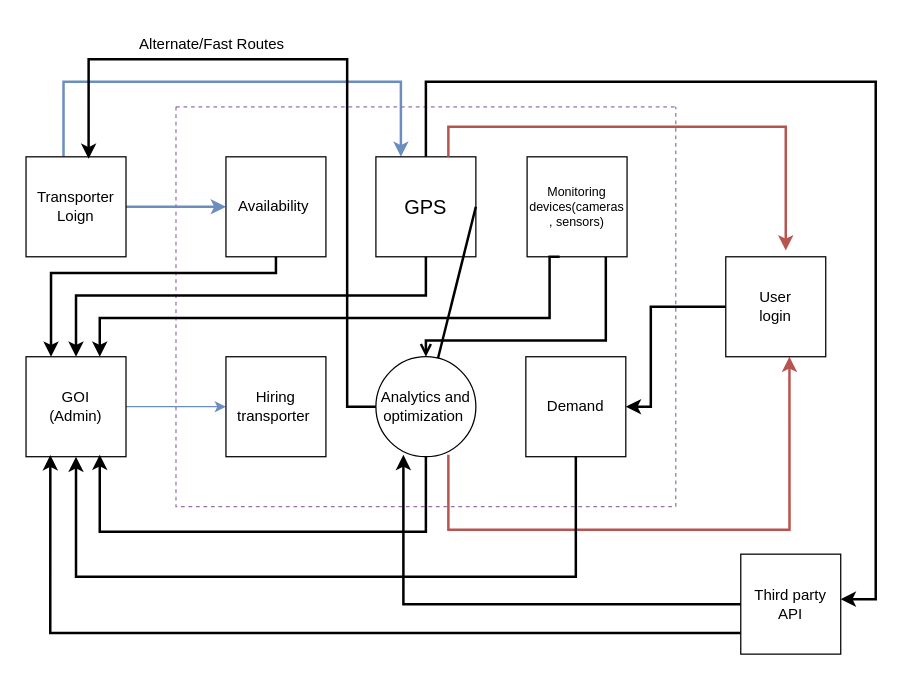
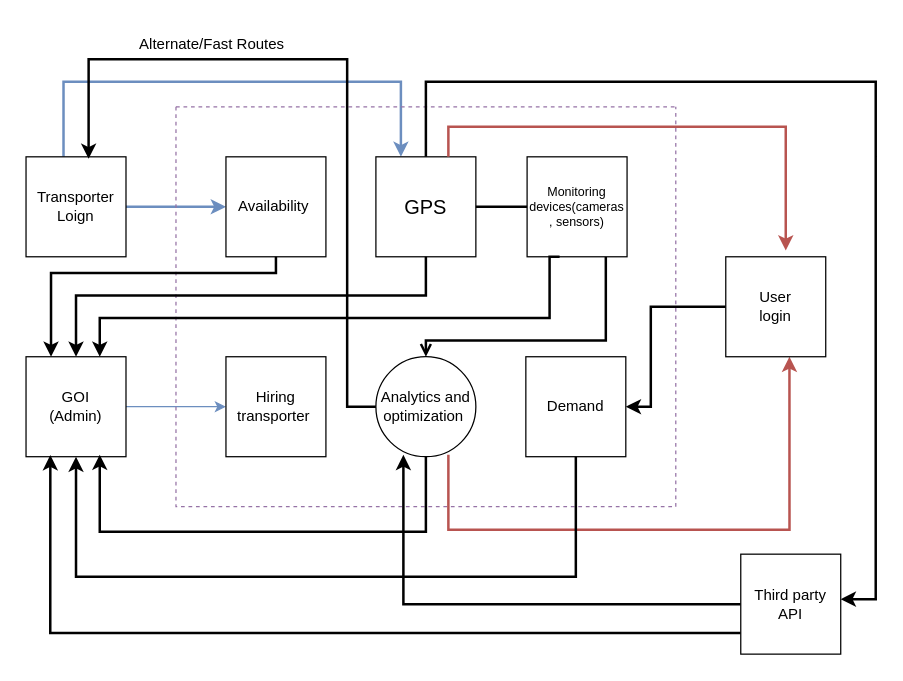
edge "GPS" -- "Analytics and optimization": now "GPS" -- "Monitoring devices(cameras , sensors)"
